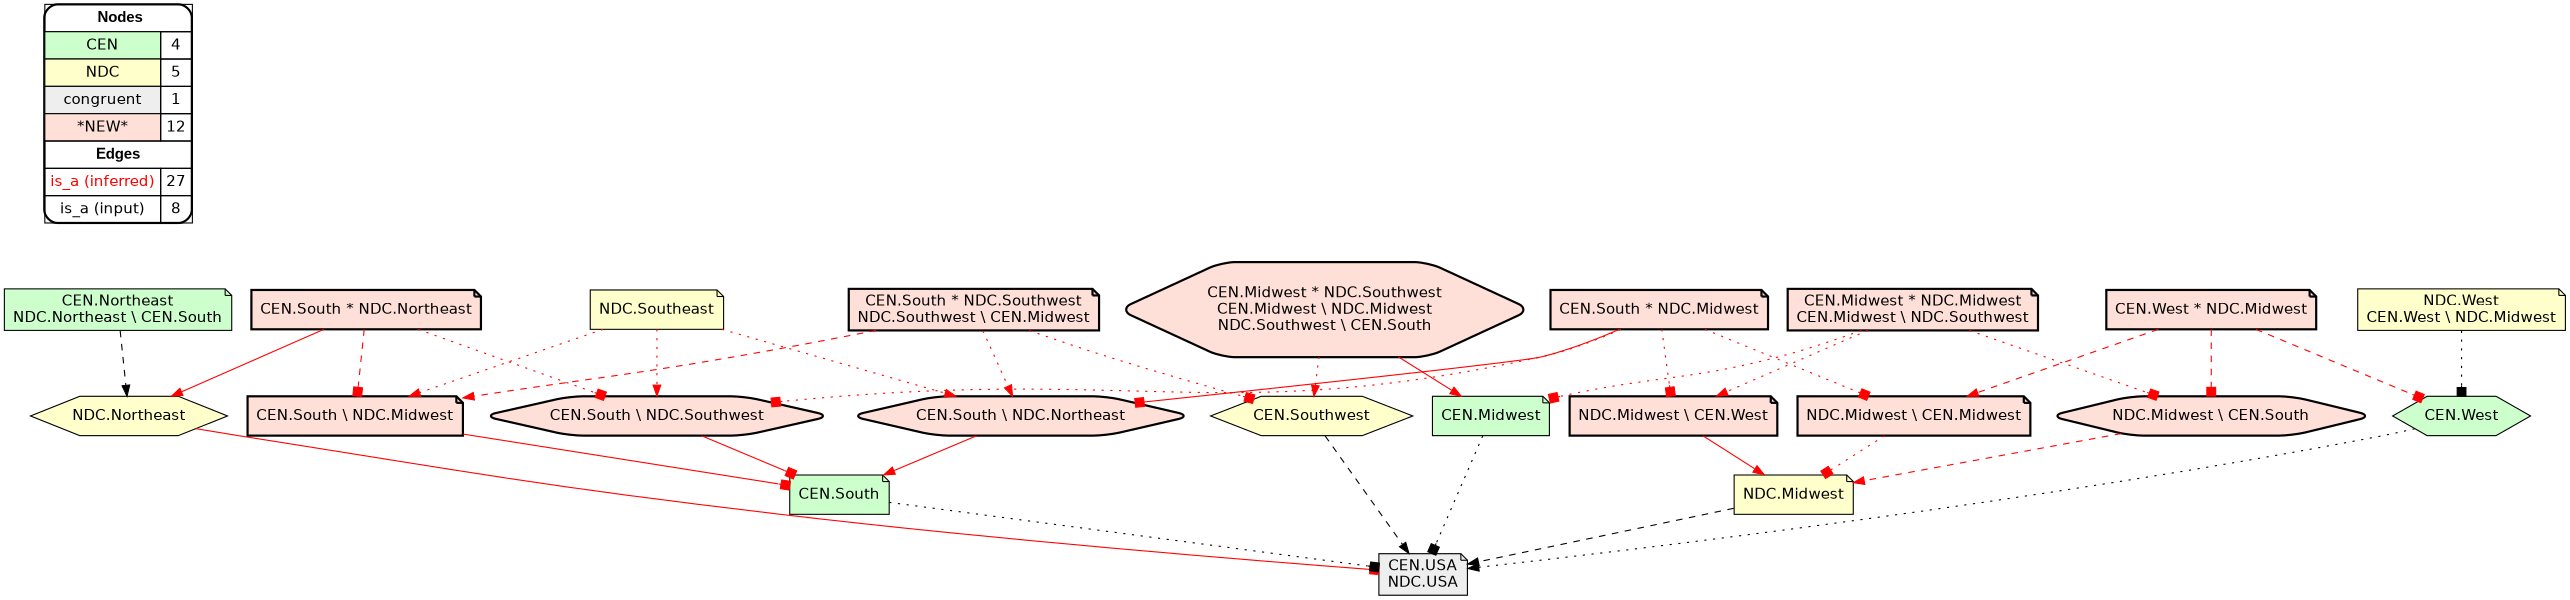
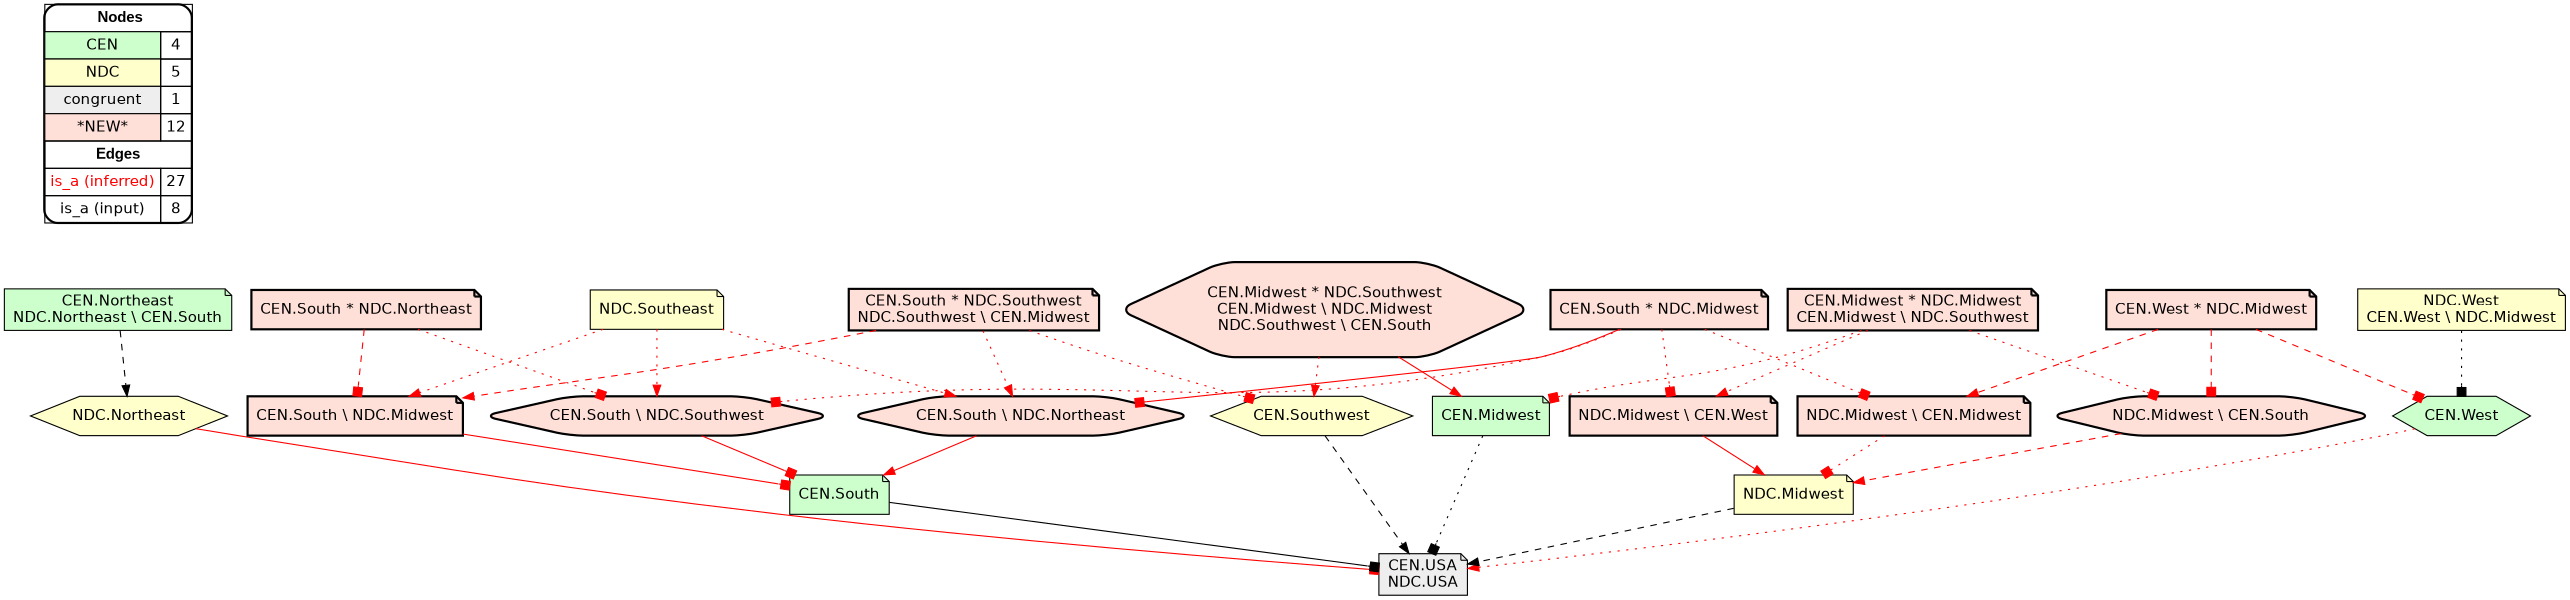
edge "CEN.South * NDC.Northeast" -> "NDC.Northeast": removed
edge "CEN.West" -> "CEN.USA NDC.USA": color #000000 -> #ff0000
edge "CEN.South" -> "CEN.USA NDC.USA": style dotted -> solid
